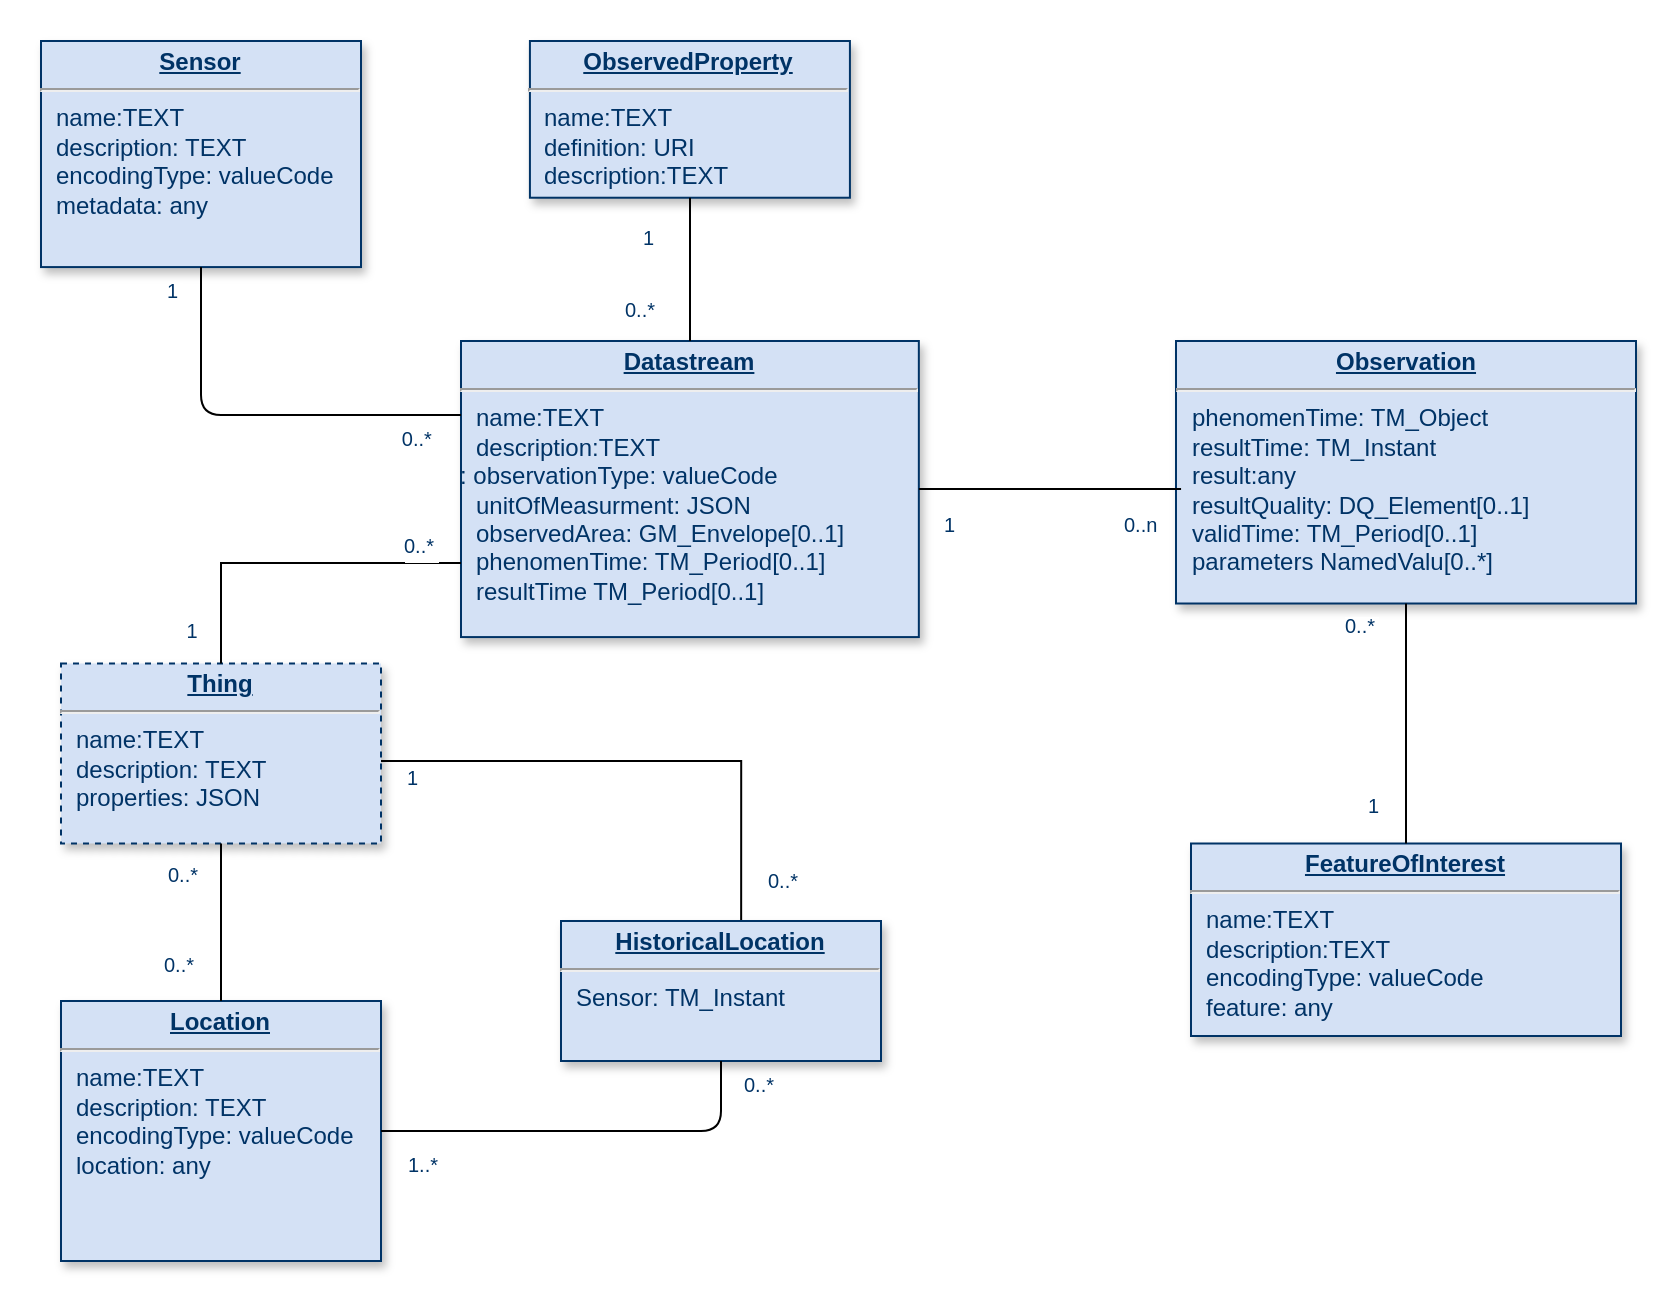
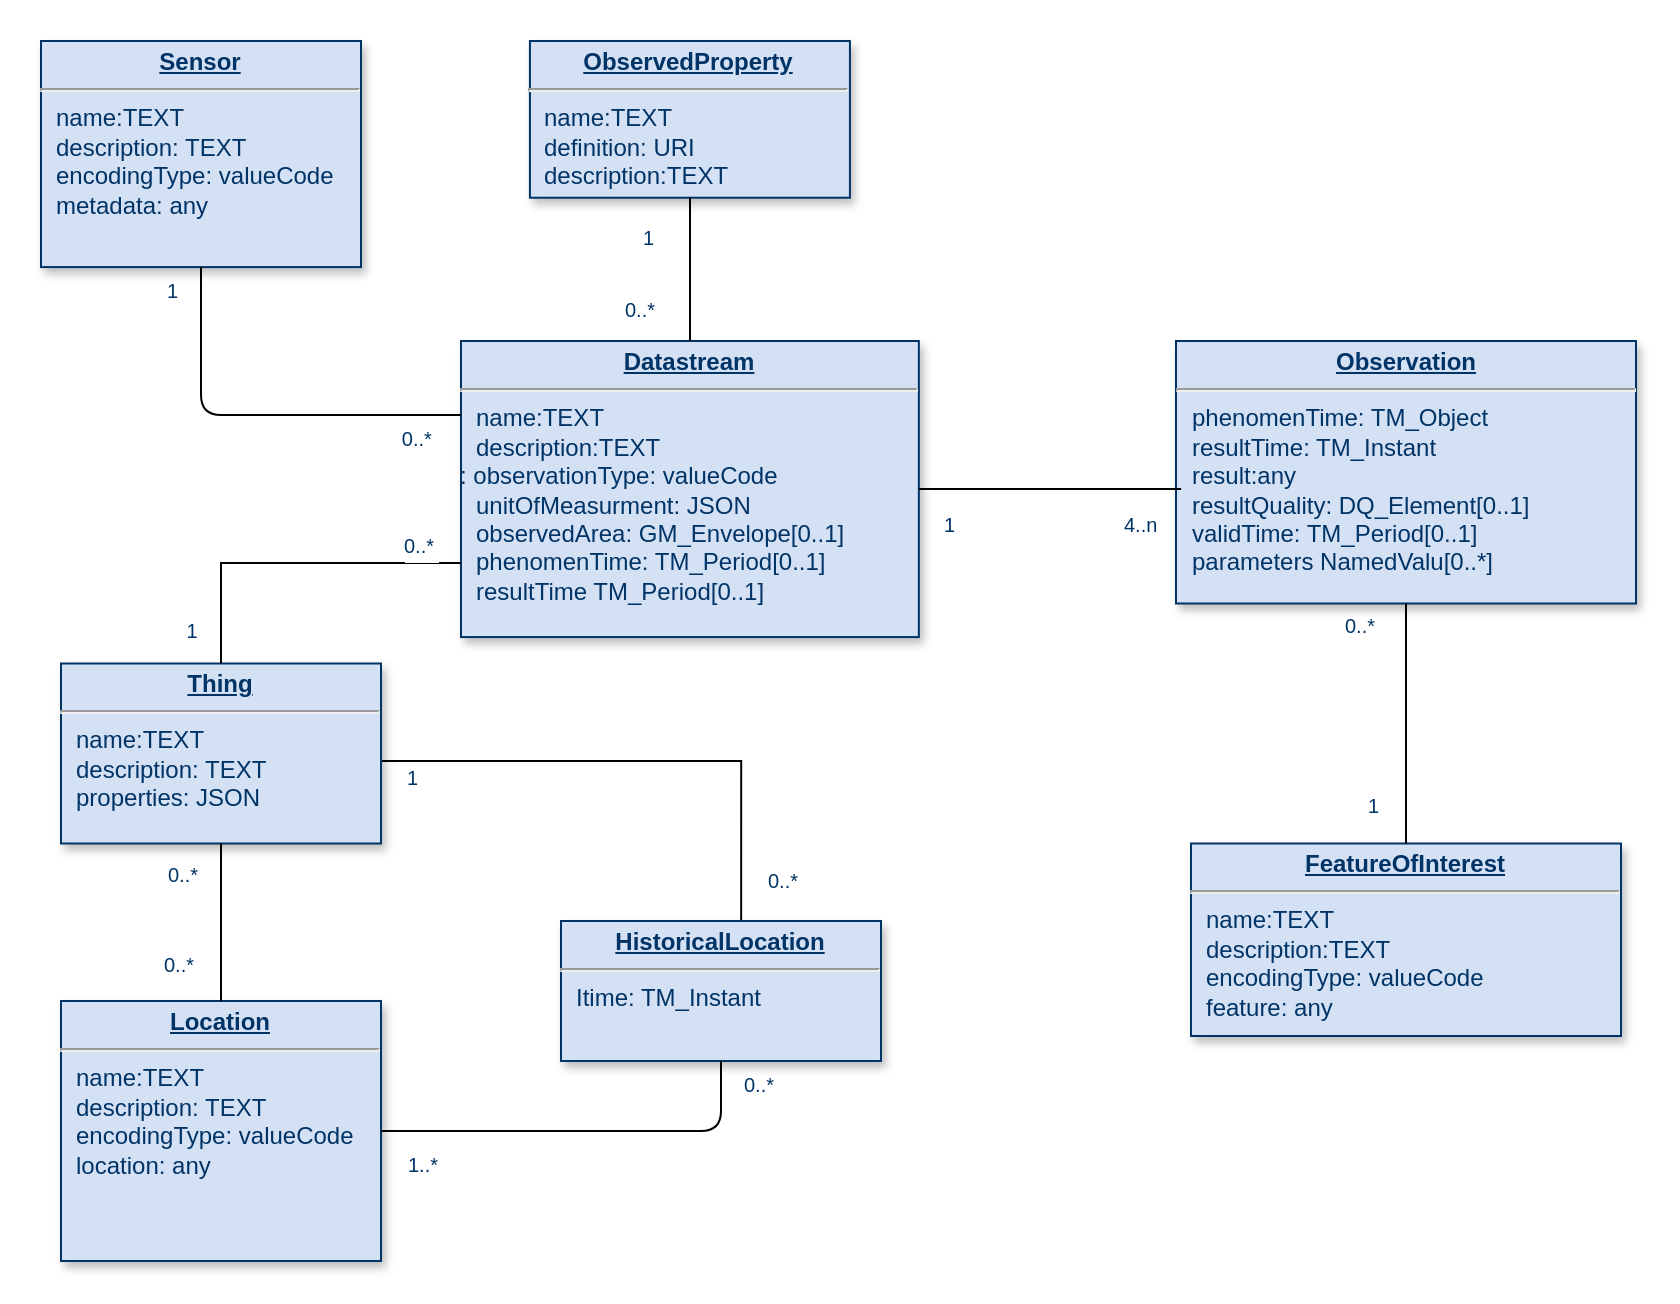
node "0..n": label "0..n" -> "4..n"
node "Thing name:TEXT description: TEXT properties: JSON": style dashed -> solid
node "HistoricalLocation Sensor: TM_Instant": label "HistoricalLocation Sensor: TM_Instant" -> "HistoricalLocation Itime: TM_Instant"
